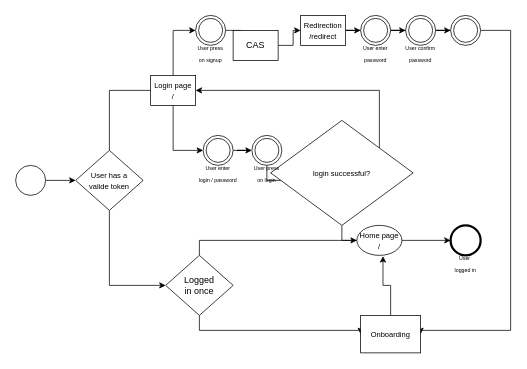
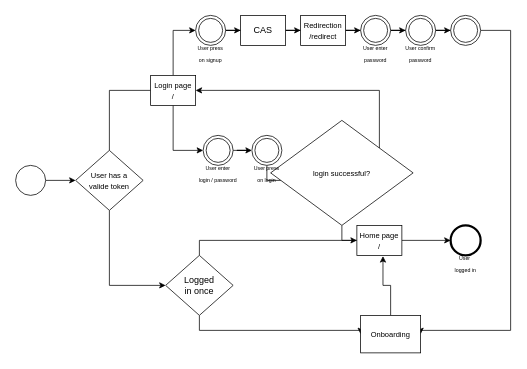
node "CAS": moved (255, 45) -> (263, 30)
node "Home page /": shape ellipse -> rectangle
